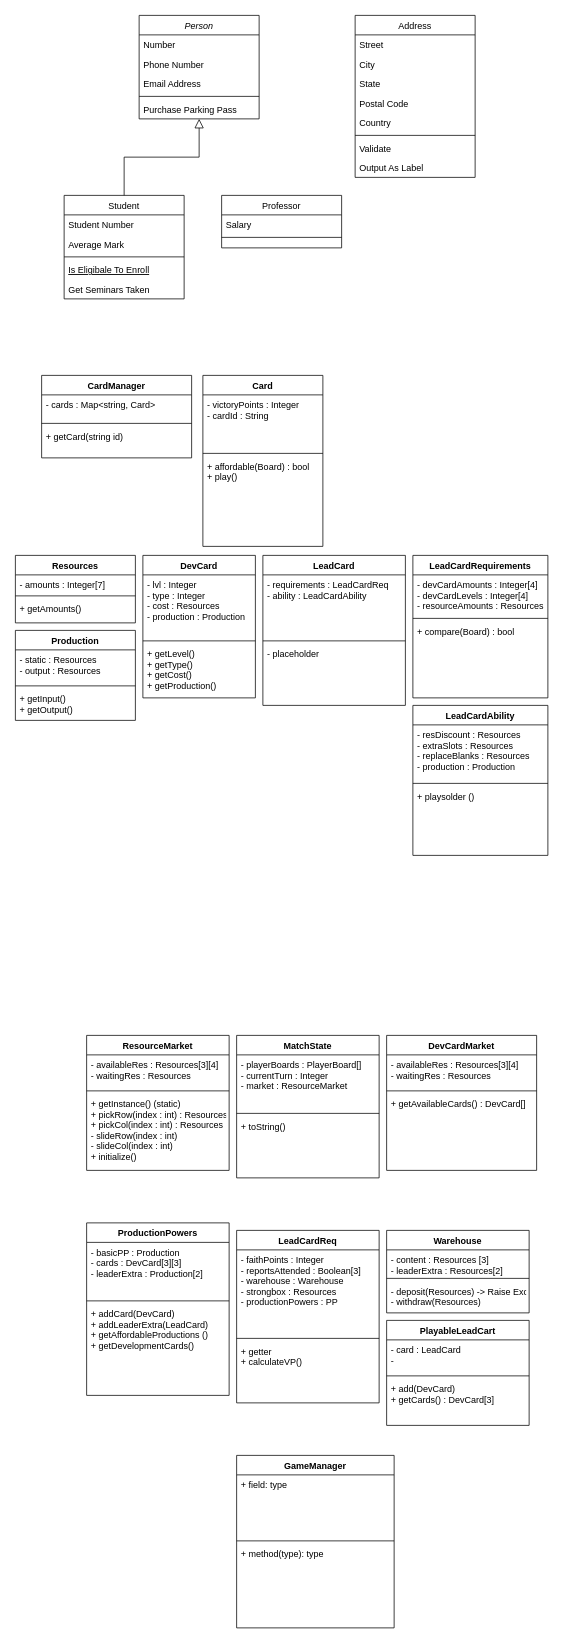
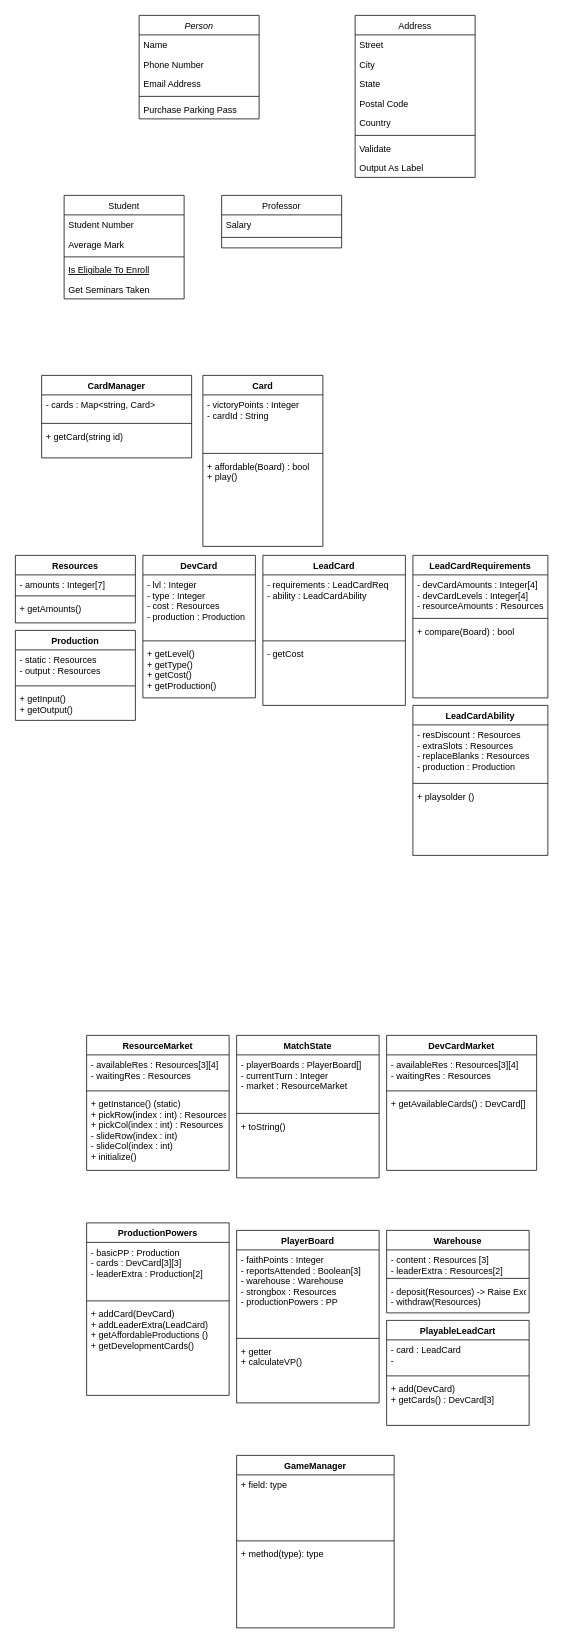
node "Number": label "Number" -> "Name"
edge "Student" -> "Person": removed
node "- placeholder": label "- placeholder" -> "- getCost"
node "LeadCardReq": label "LeadCardReq" -> "PlayerBoard"
